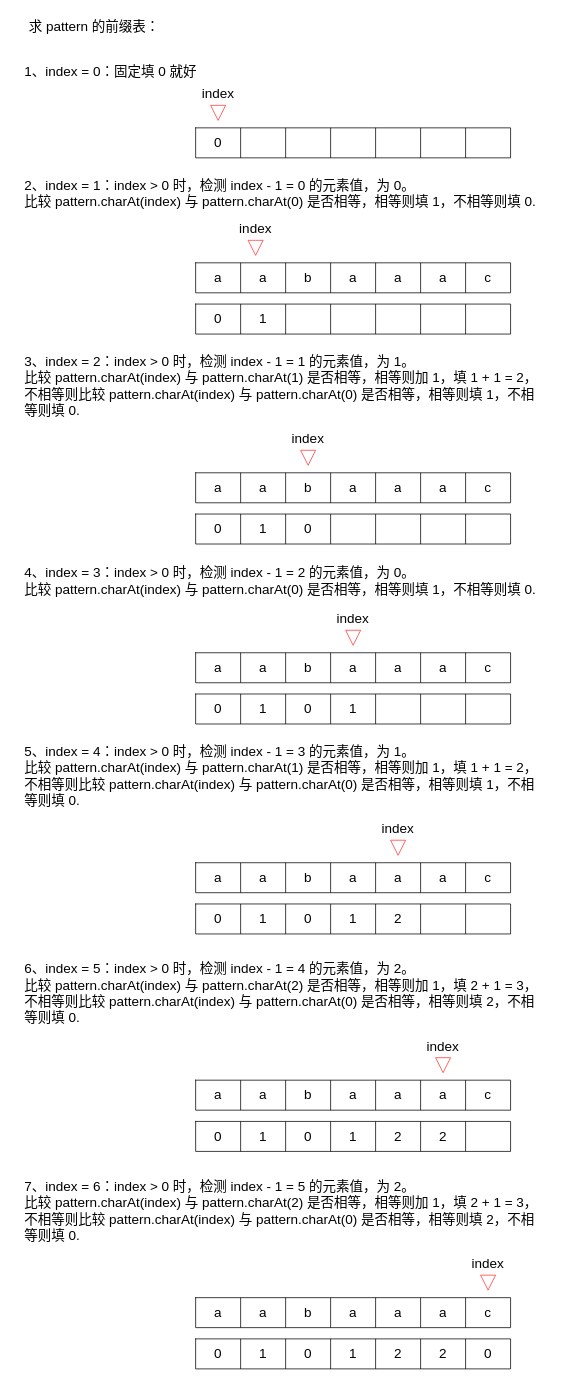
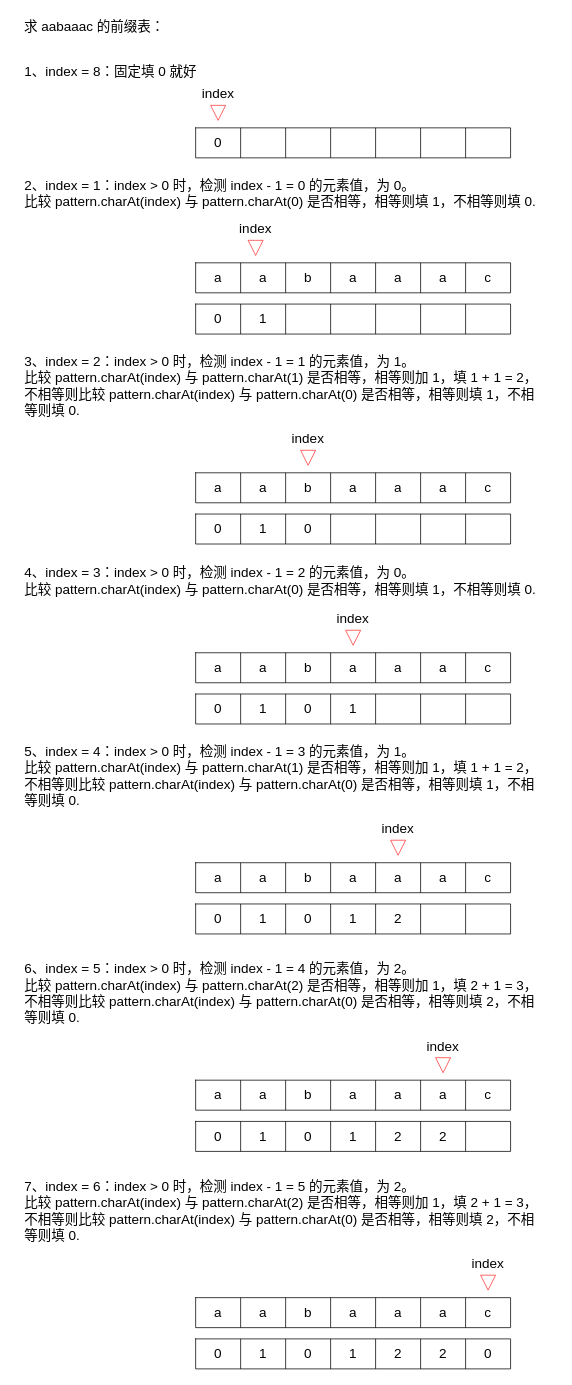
node "求 pattern 的前缀表：": label "求 pattern 的前缀表：" -> "求 aabaaac 的前缀表："
node "1、index = 0：固定填 0 就好": label "1、index = 0：固定填 0 就好" -> "1、index = 8：固定填 0 就好"
